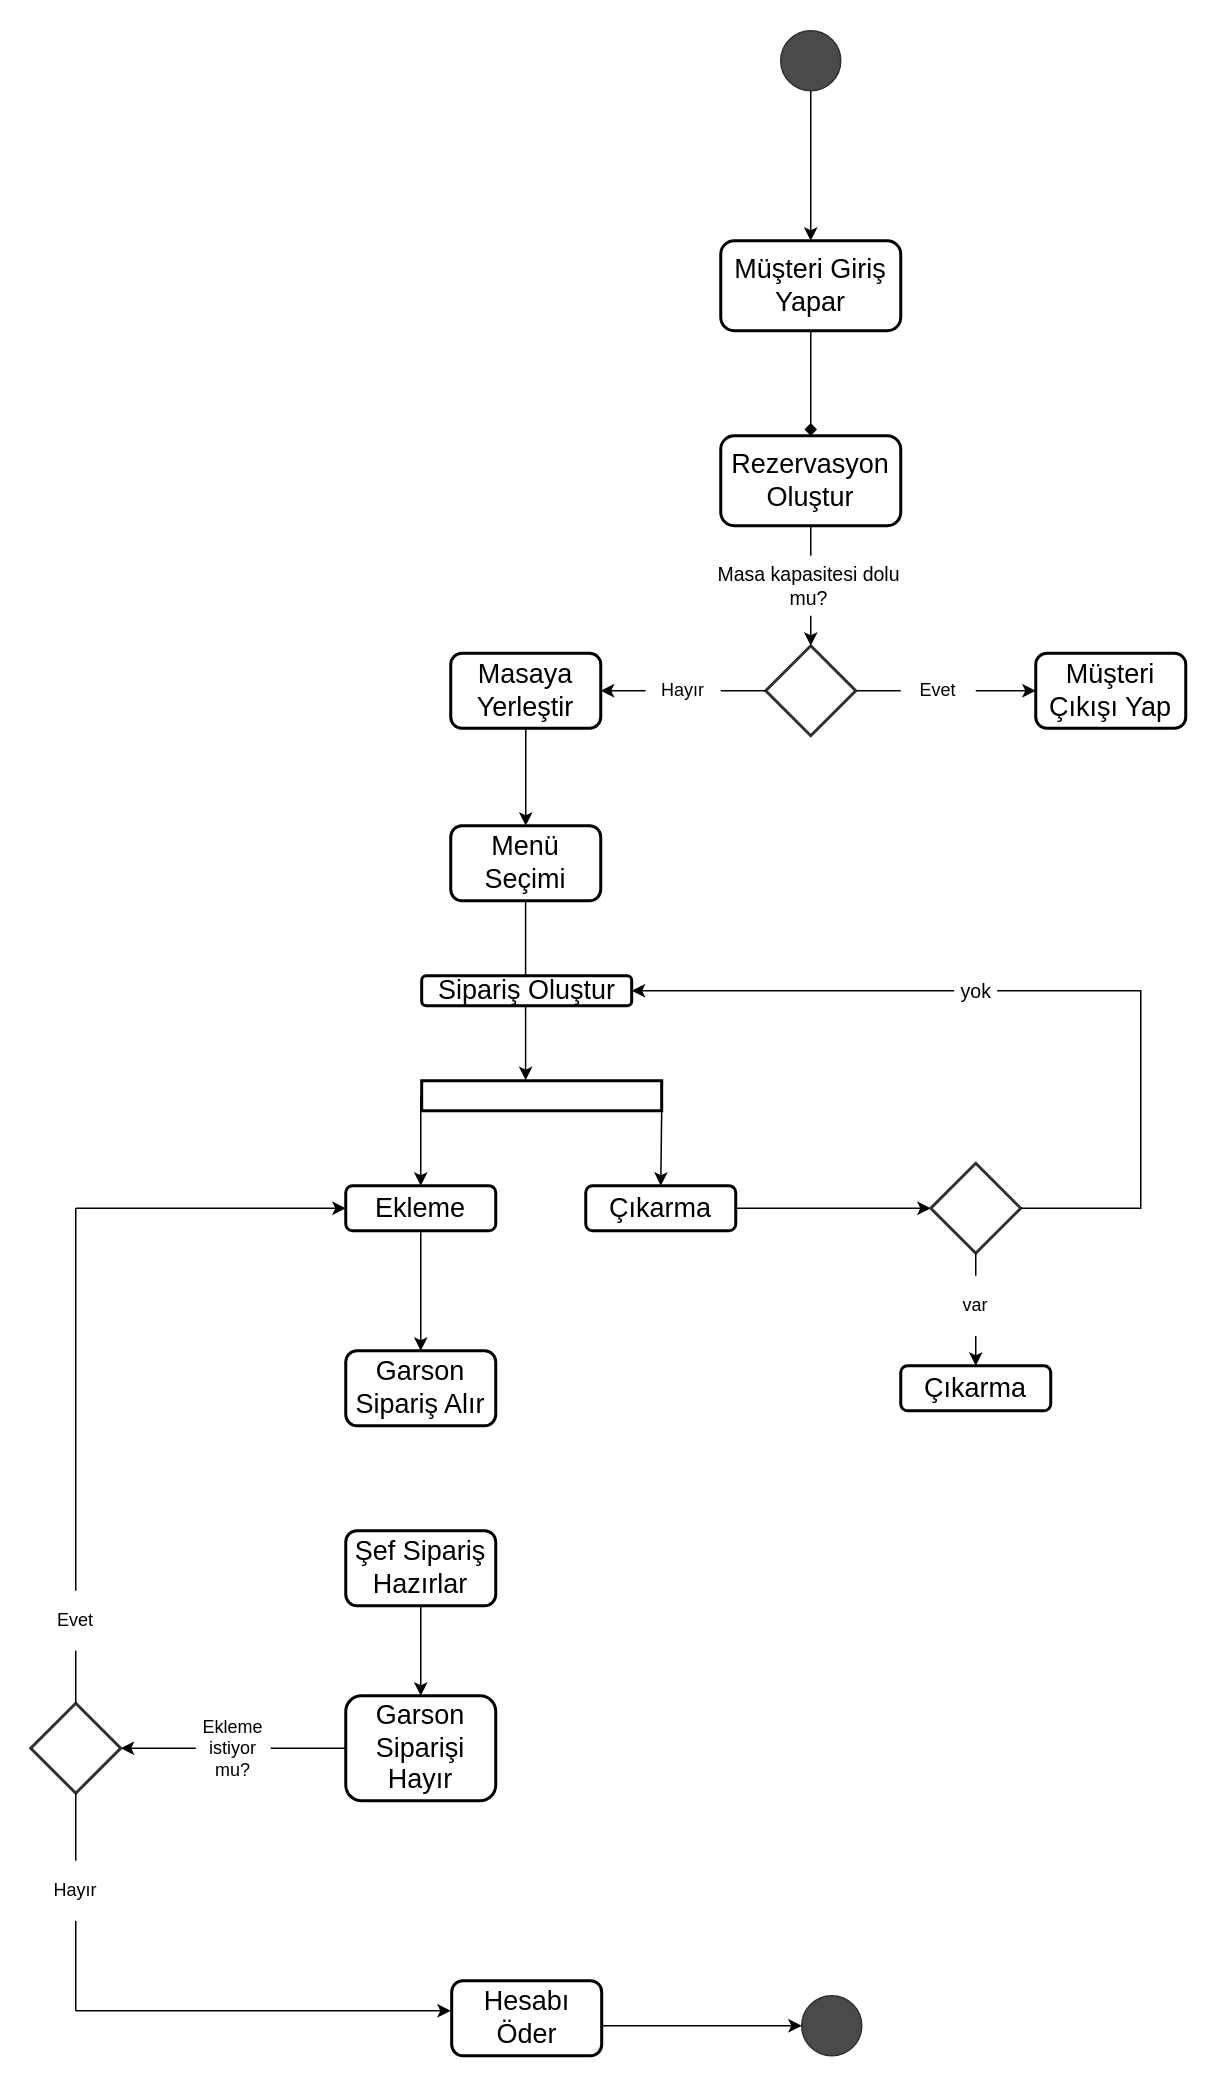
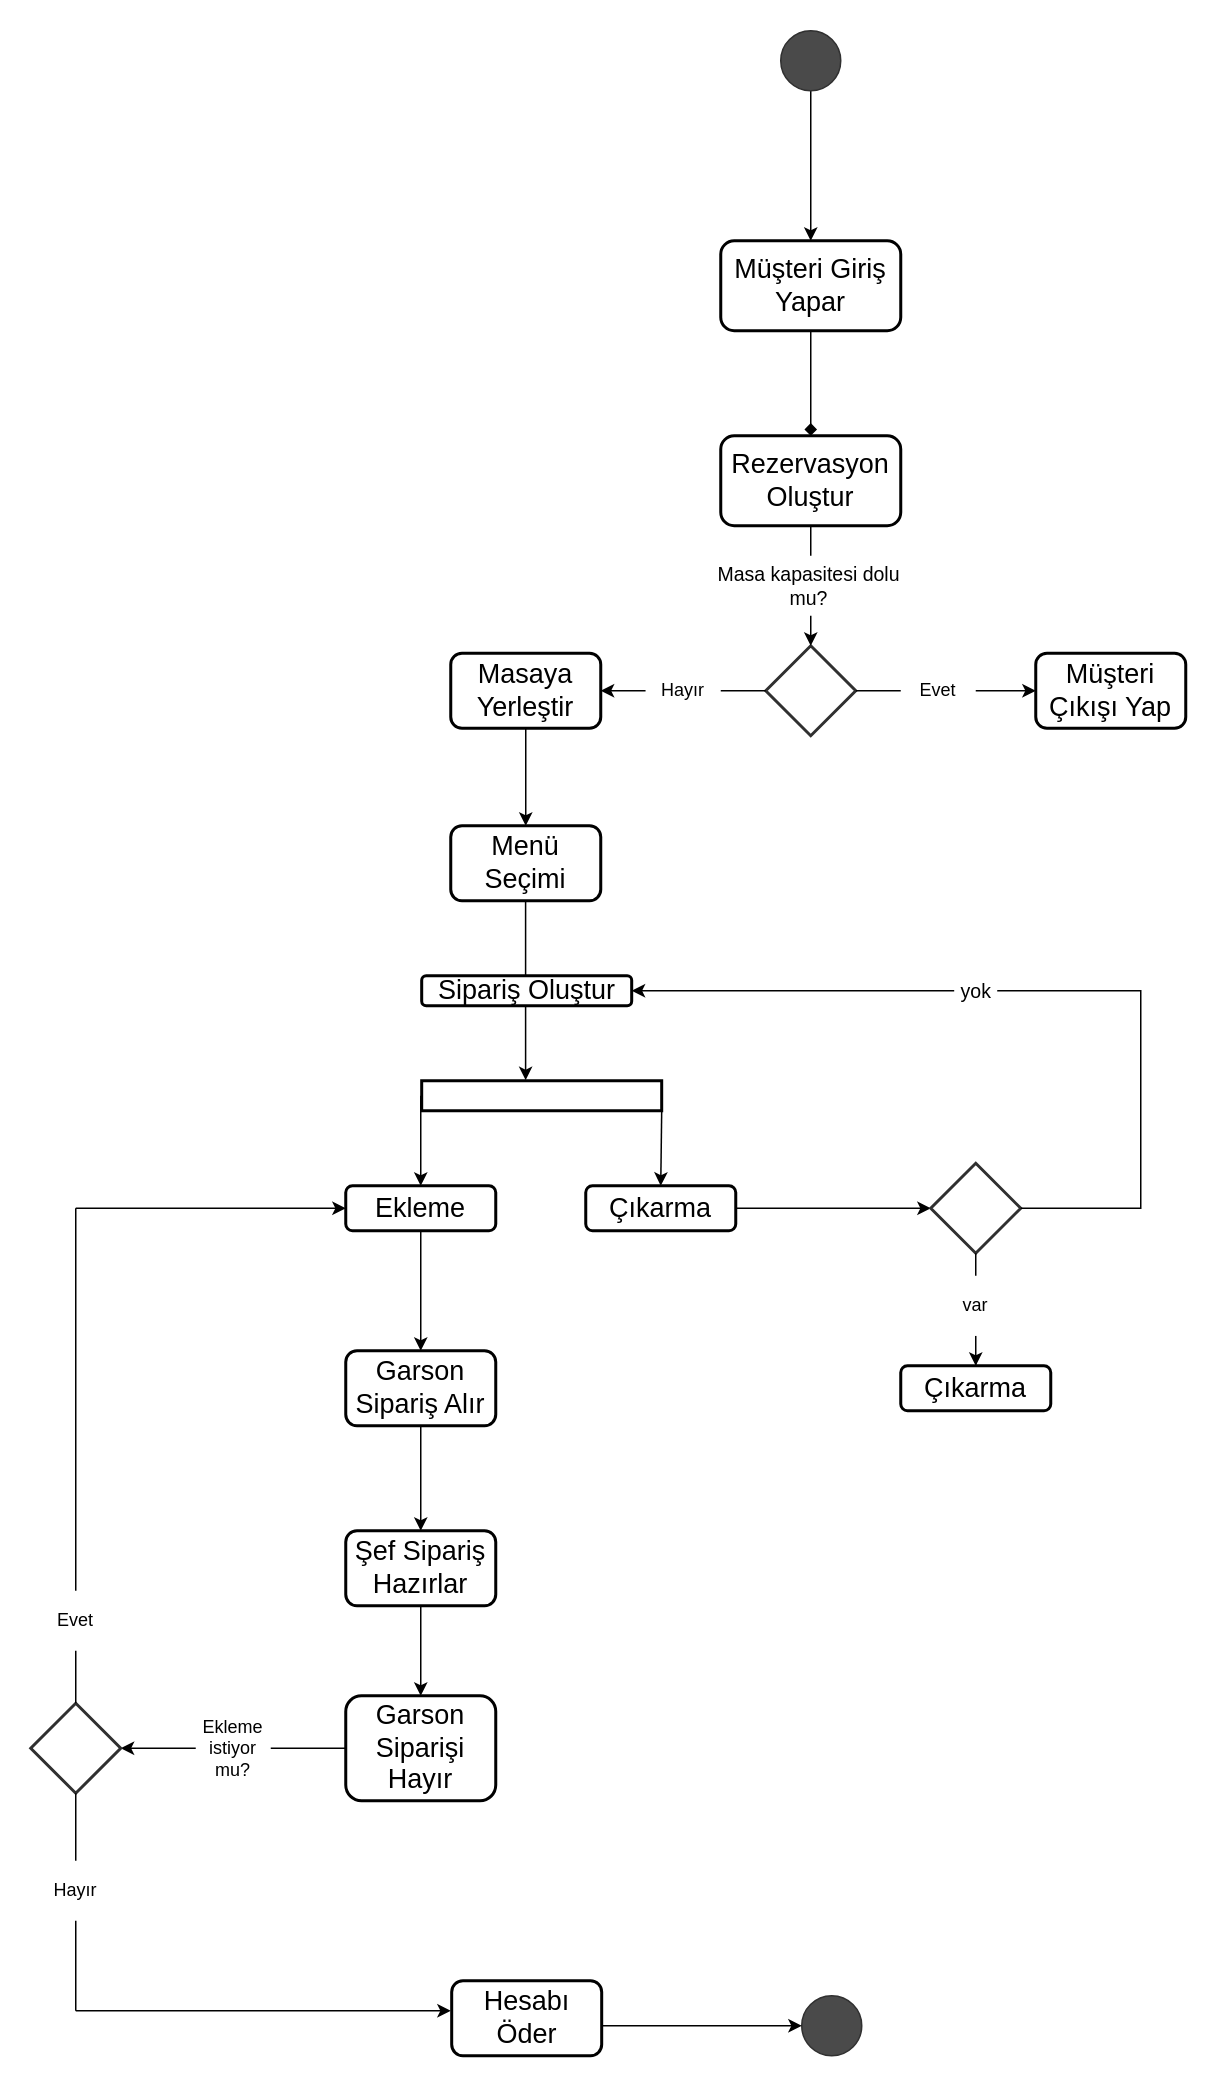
edge "Garson Sipariş Alır" -> "Şef Sipariş Hazırlar": added
